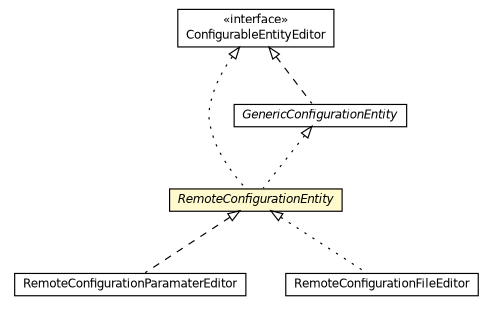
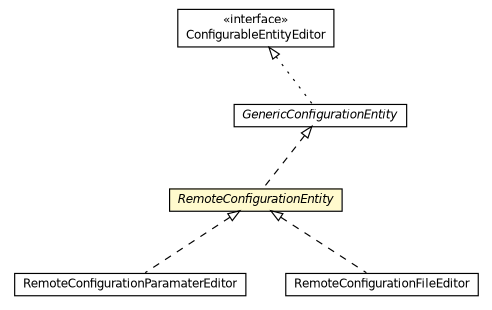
edge "GenericConfigurationEntity" -> "ConfigurableEntityEditor": style dashed -> dotted
edge "RemoteConfigurationEntity" -> "ConfigurableEntityEditor": removed
edge "RemoteConfigurationEntity" -> "GenericConfigurationEntity": style dotted -> dashed
edge "RemoteConfigurationFileEditor" -> "RemoteConfigurationEntity": style dotted -> dashed
